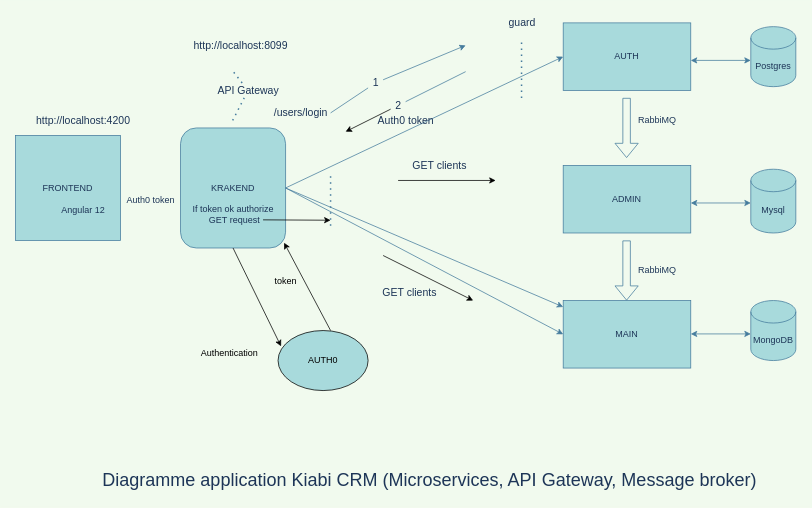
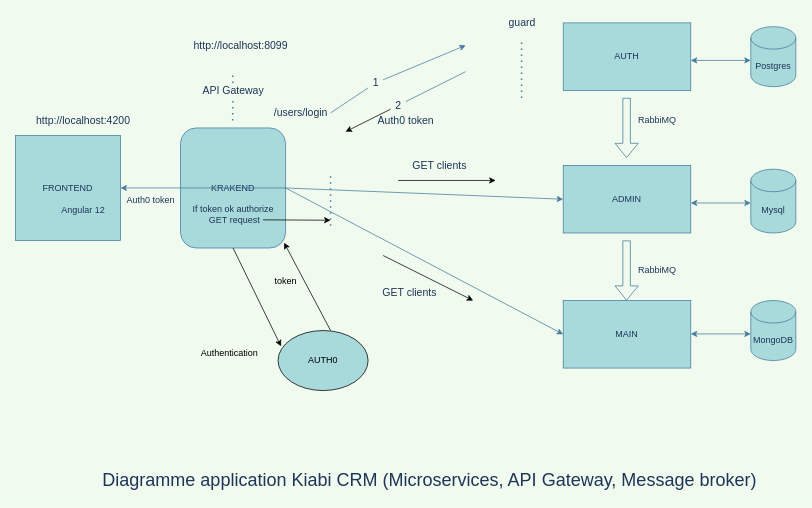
node "API Gateway": moved (248, 90) -> (233, 90)
edge "KRAKEND" -> "AUTH": now "KRAKEND" -> "FRONTEND"
edge "KRAKEND" -> "MAIN": now "KRAKEND" -> "ADMIN"
